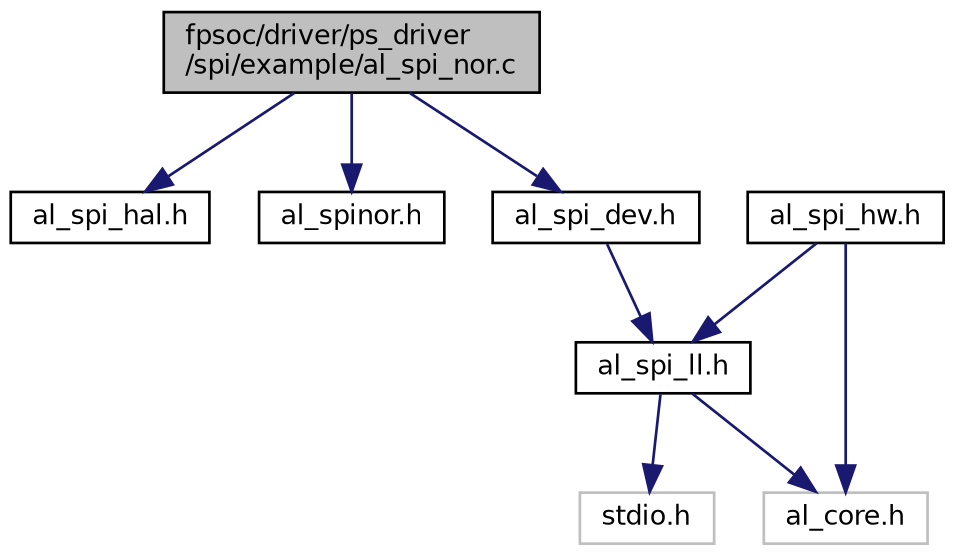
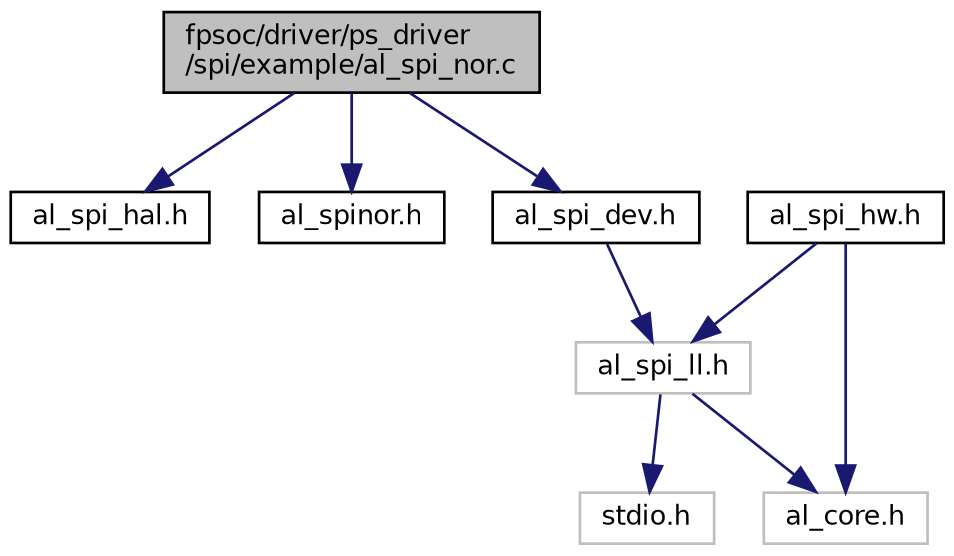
node "al_spi_ll.h": color black -> grey75
